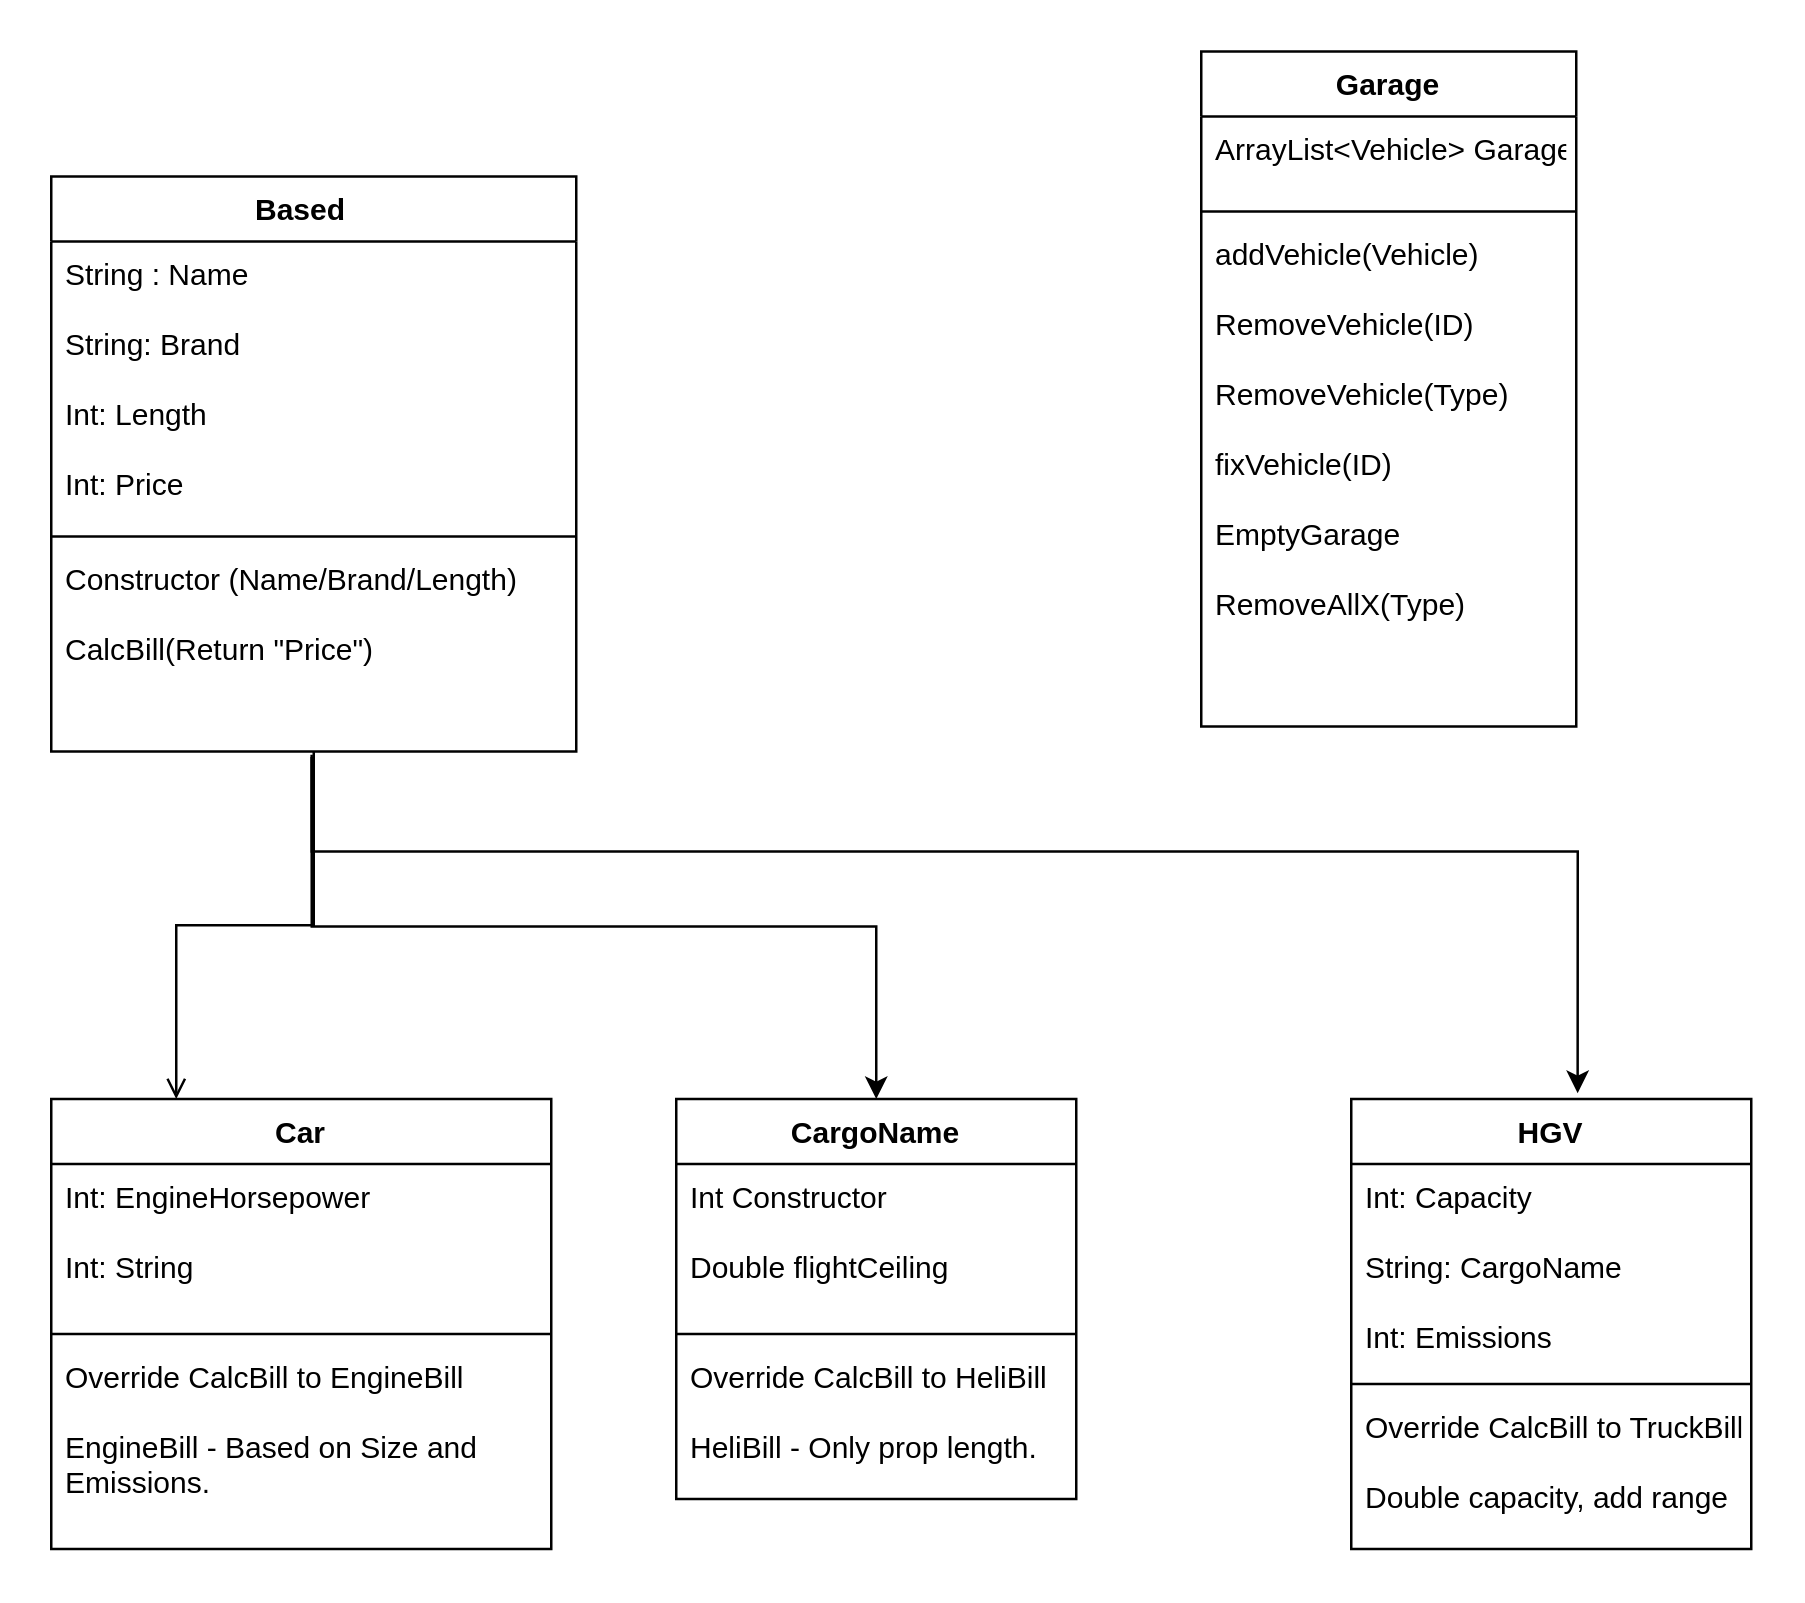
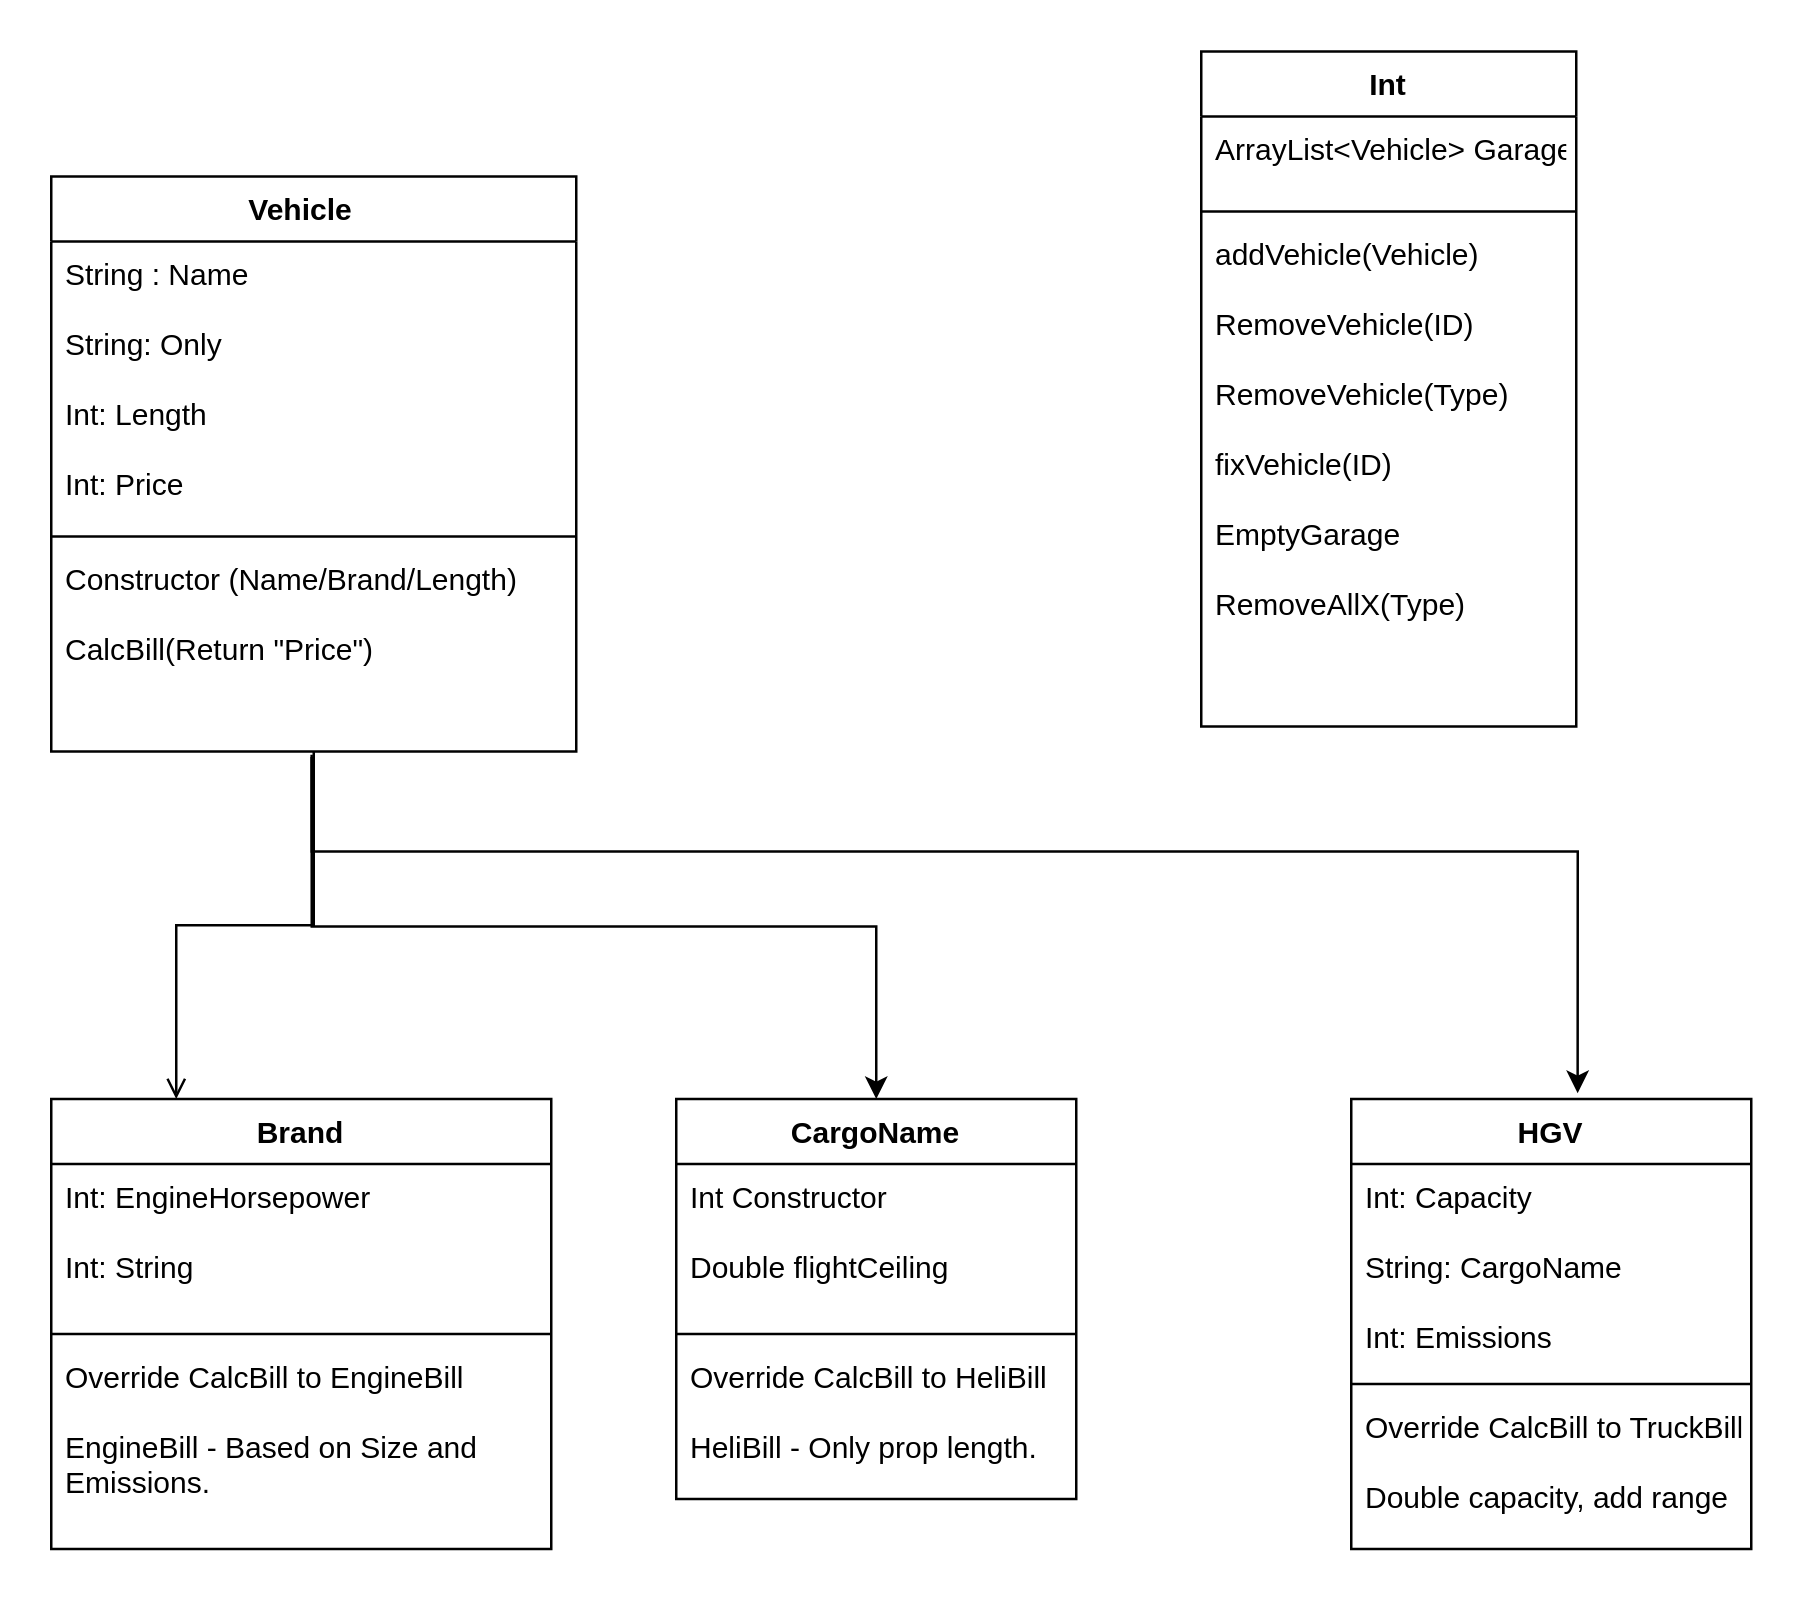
node "Garage": label "Garage" -> "Int"
node "Based": label "Based" -> "Vehicle"
node "String : Name String: Brand Int: Length Int: Price": label "String : Name String: Brand Int: Length Int: Price" -> "String : Name String: Only Int: Length Int: Price"
node "Car": label "Car" -> "Brand"
